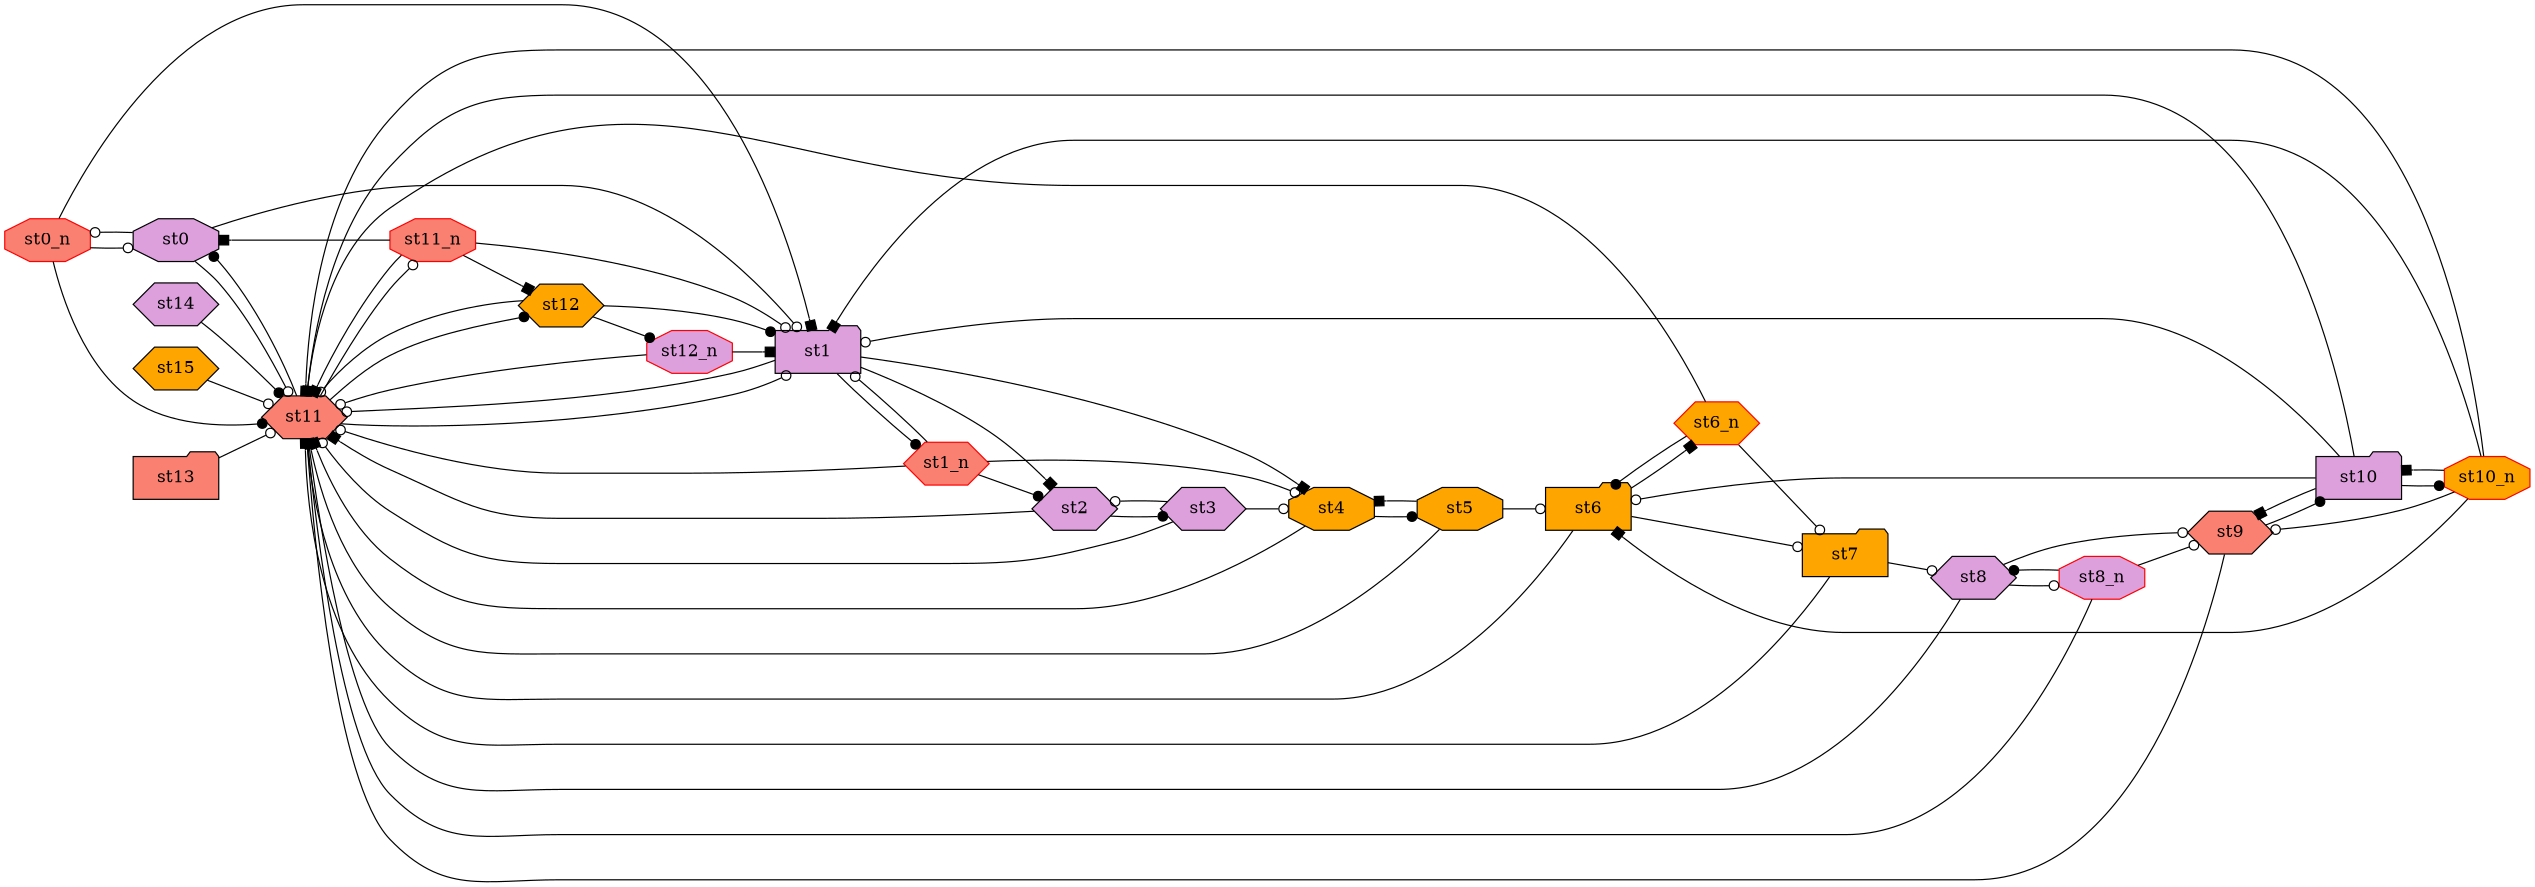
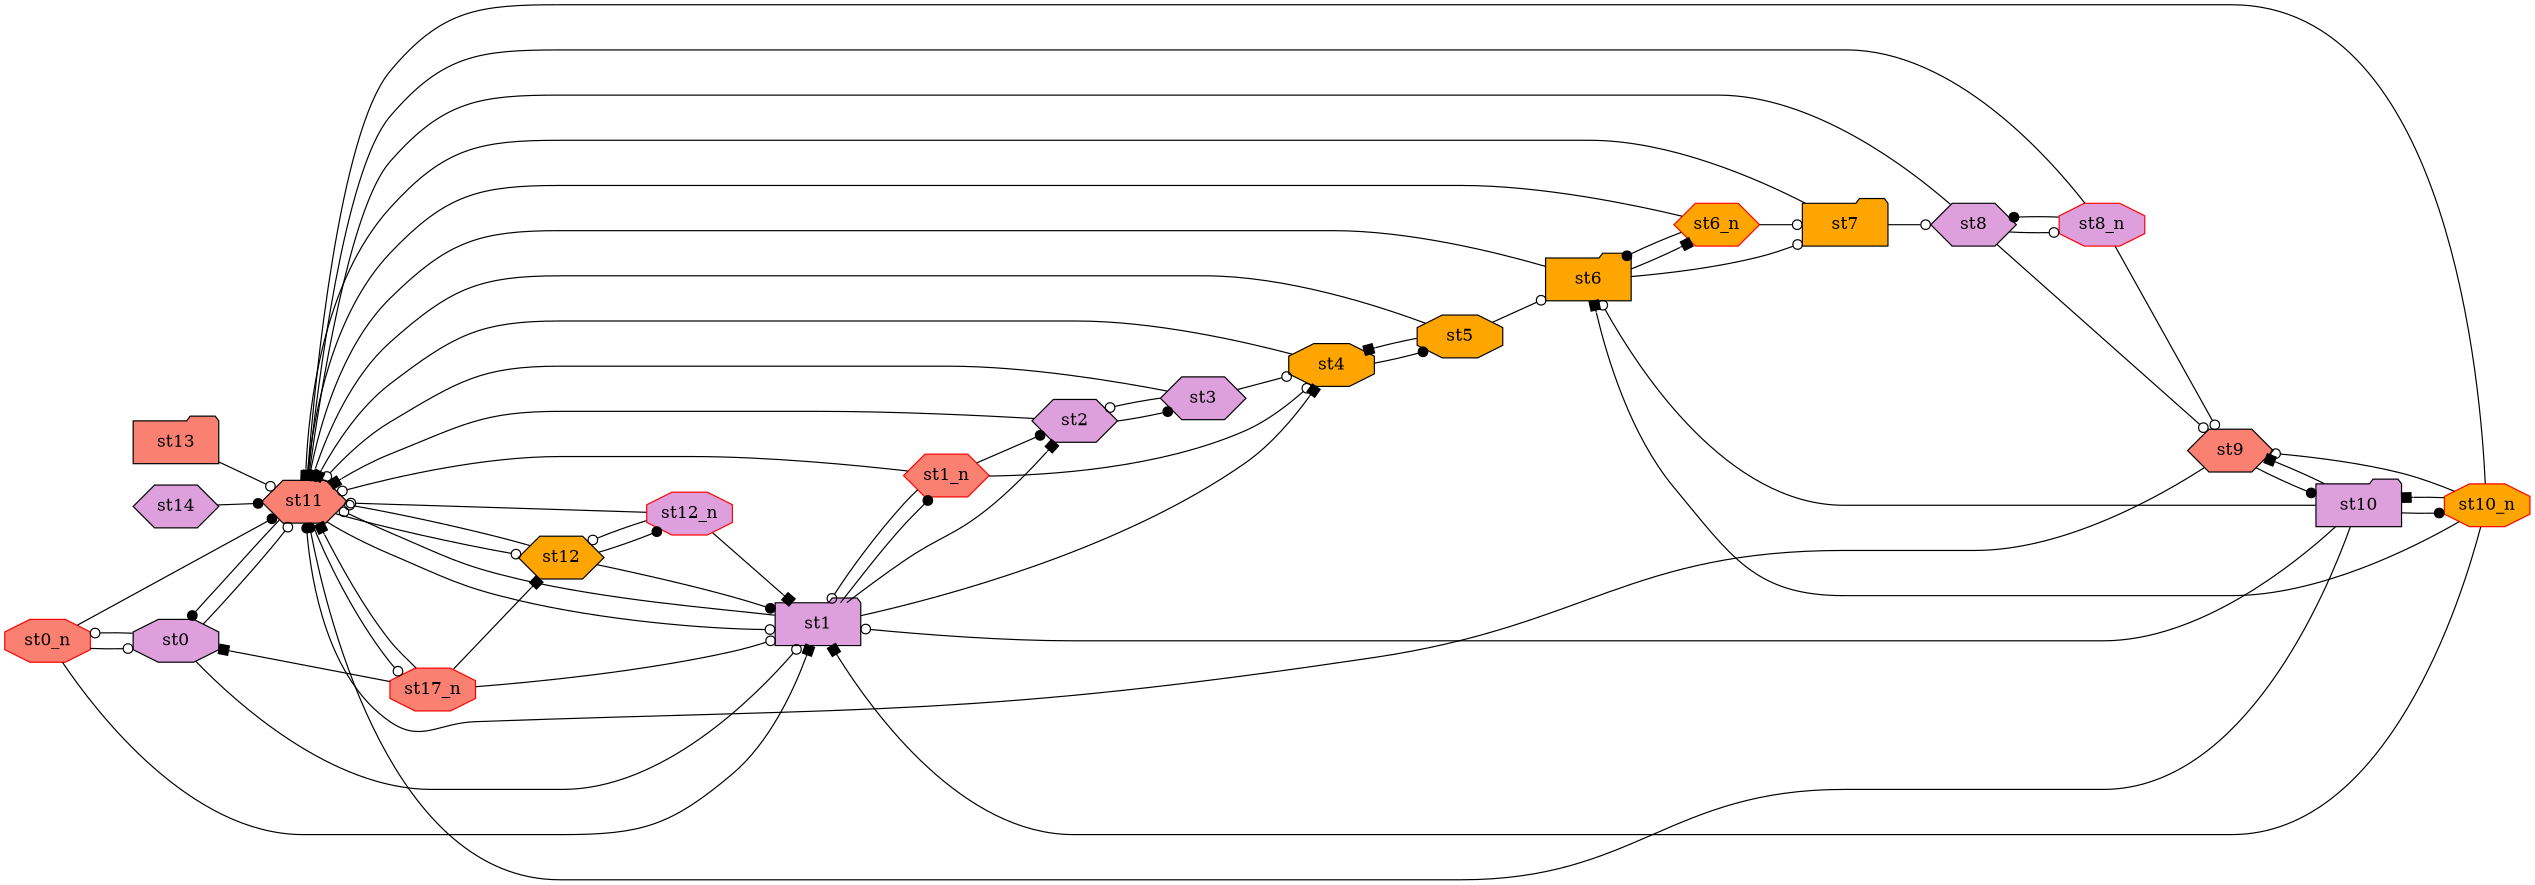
node "st11_n": label "st11_n" -> "st17_n"
edge "st11" -> "st12": arrowhead dot -> odot
node "st15": removed
edge "st12_n" -> "st12": added
